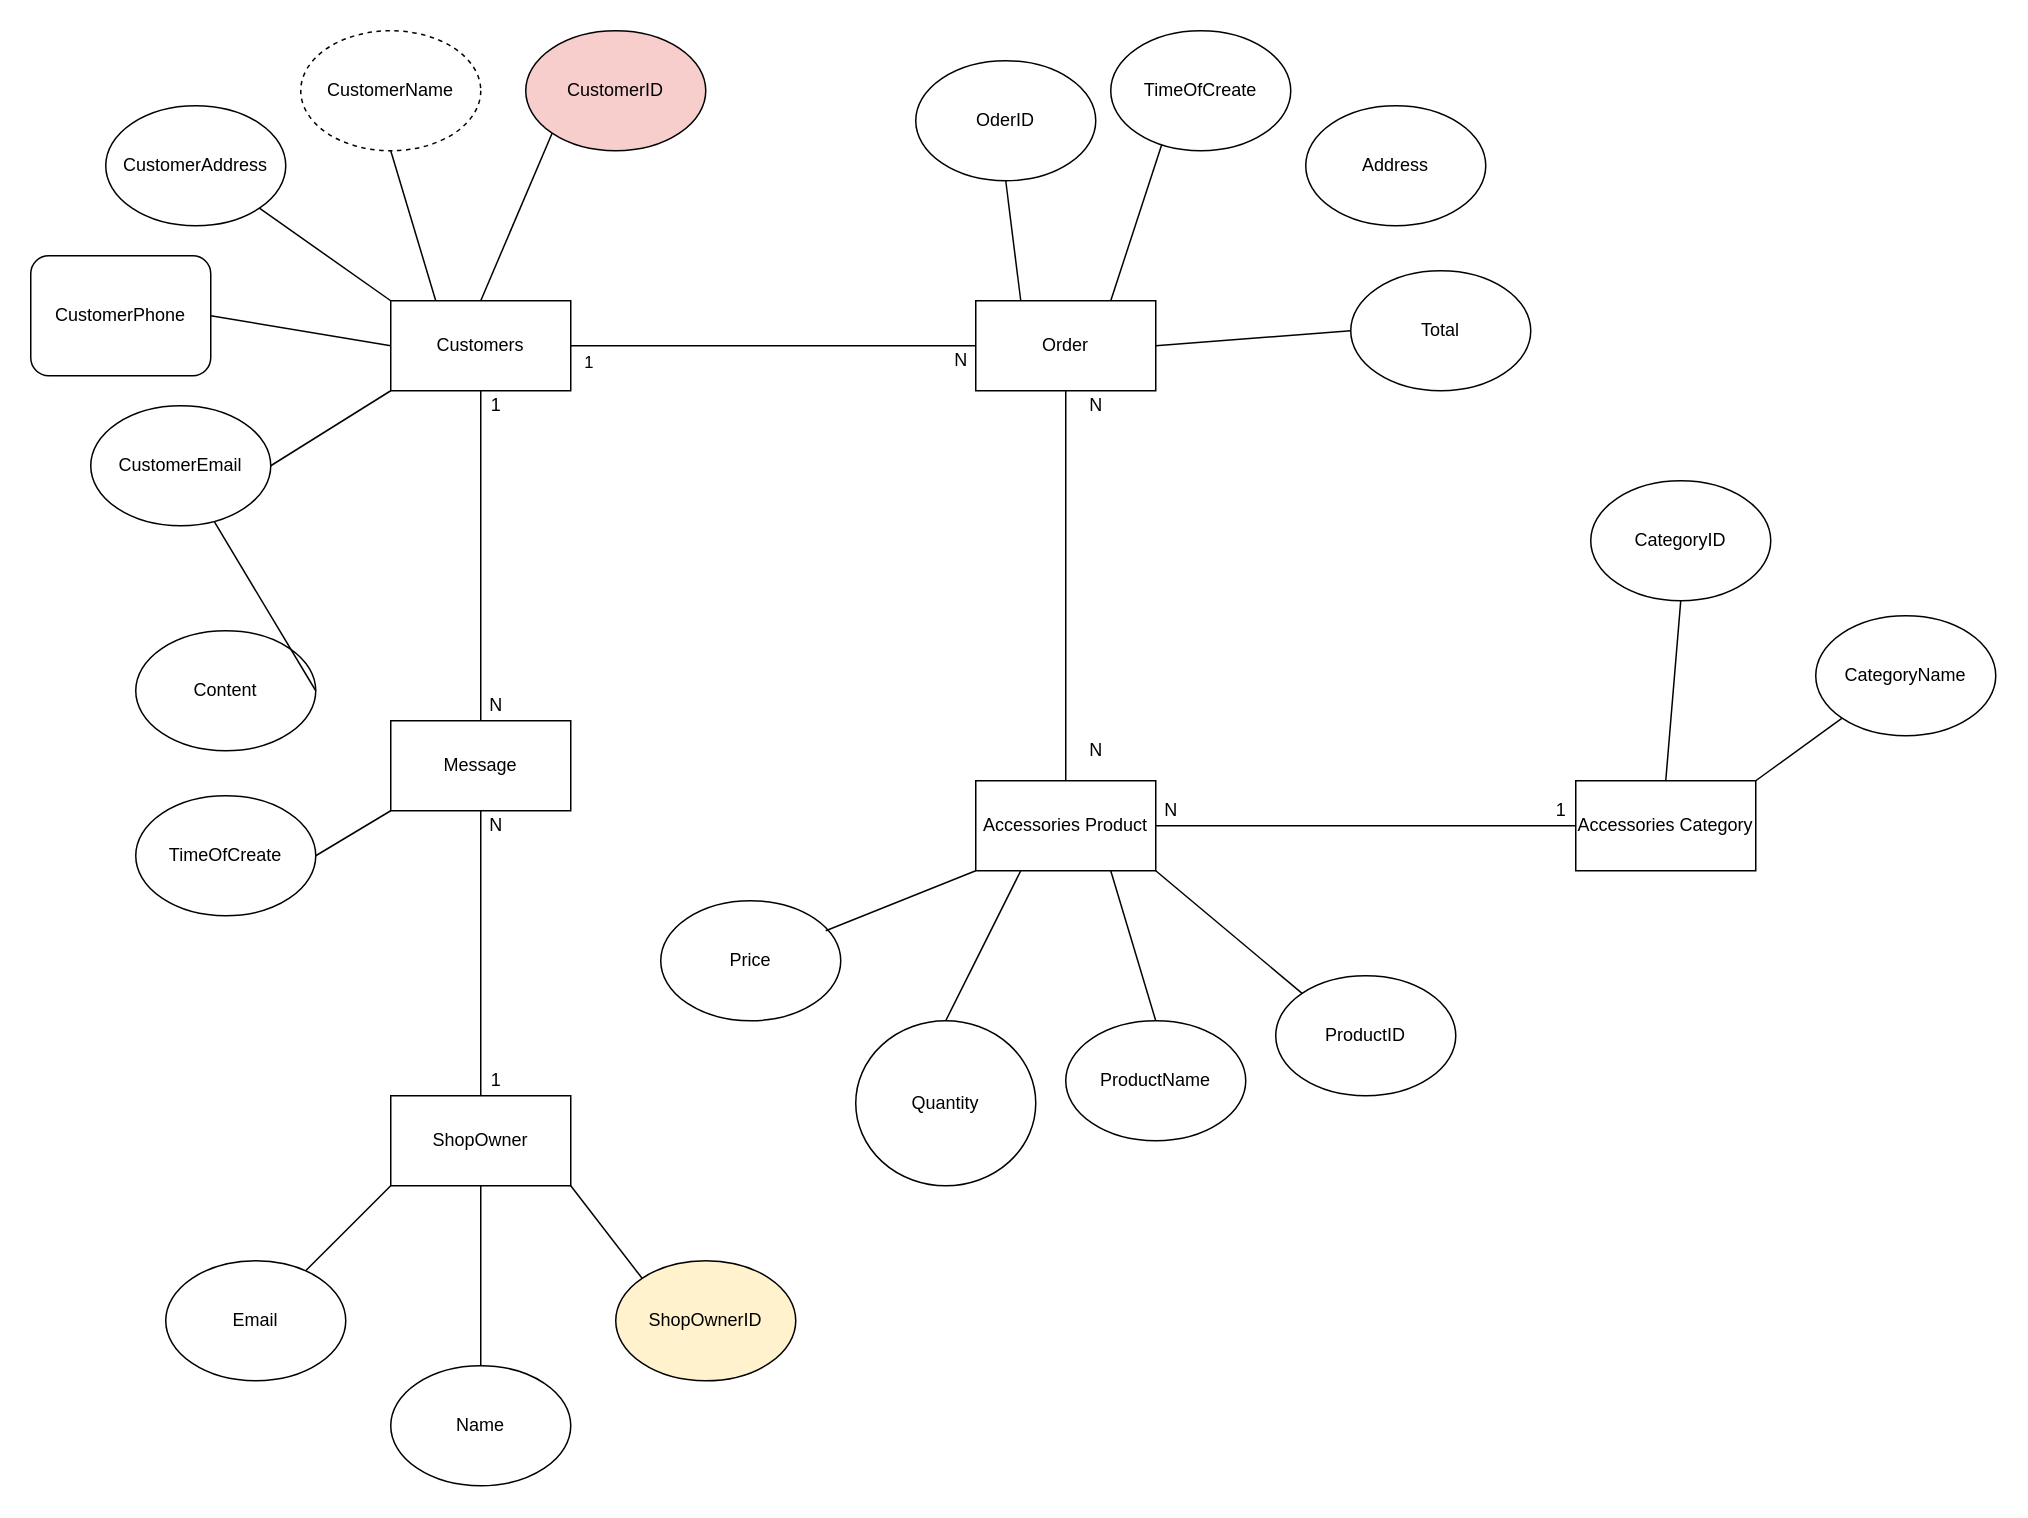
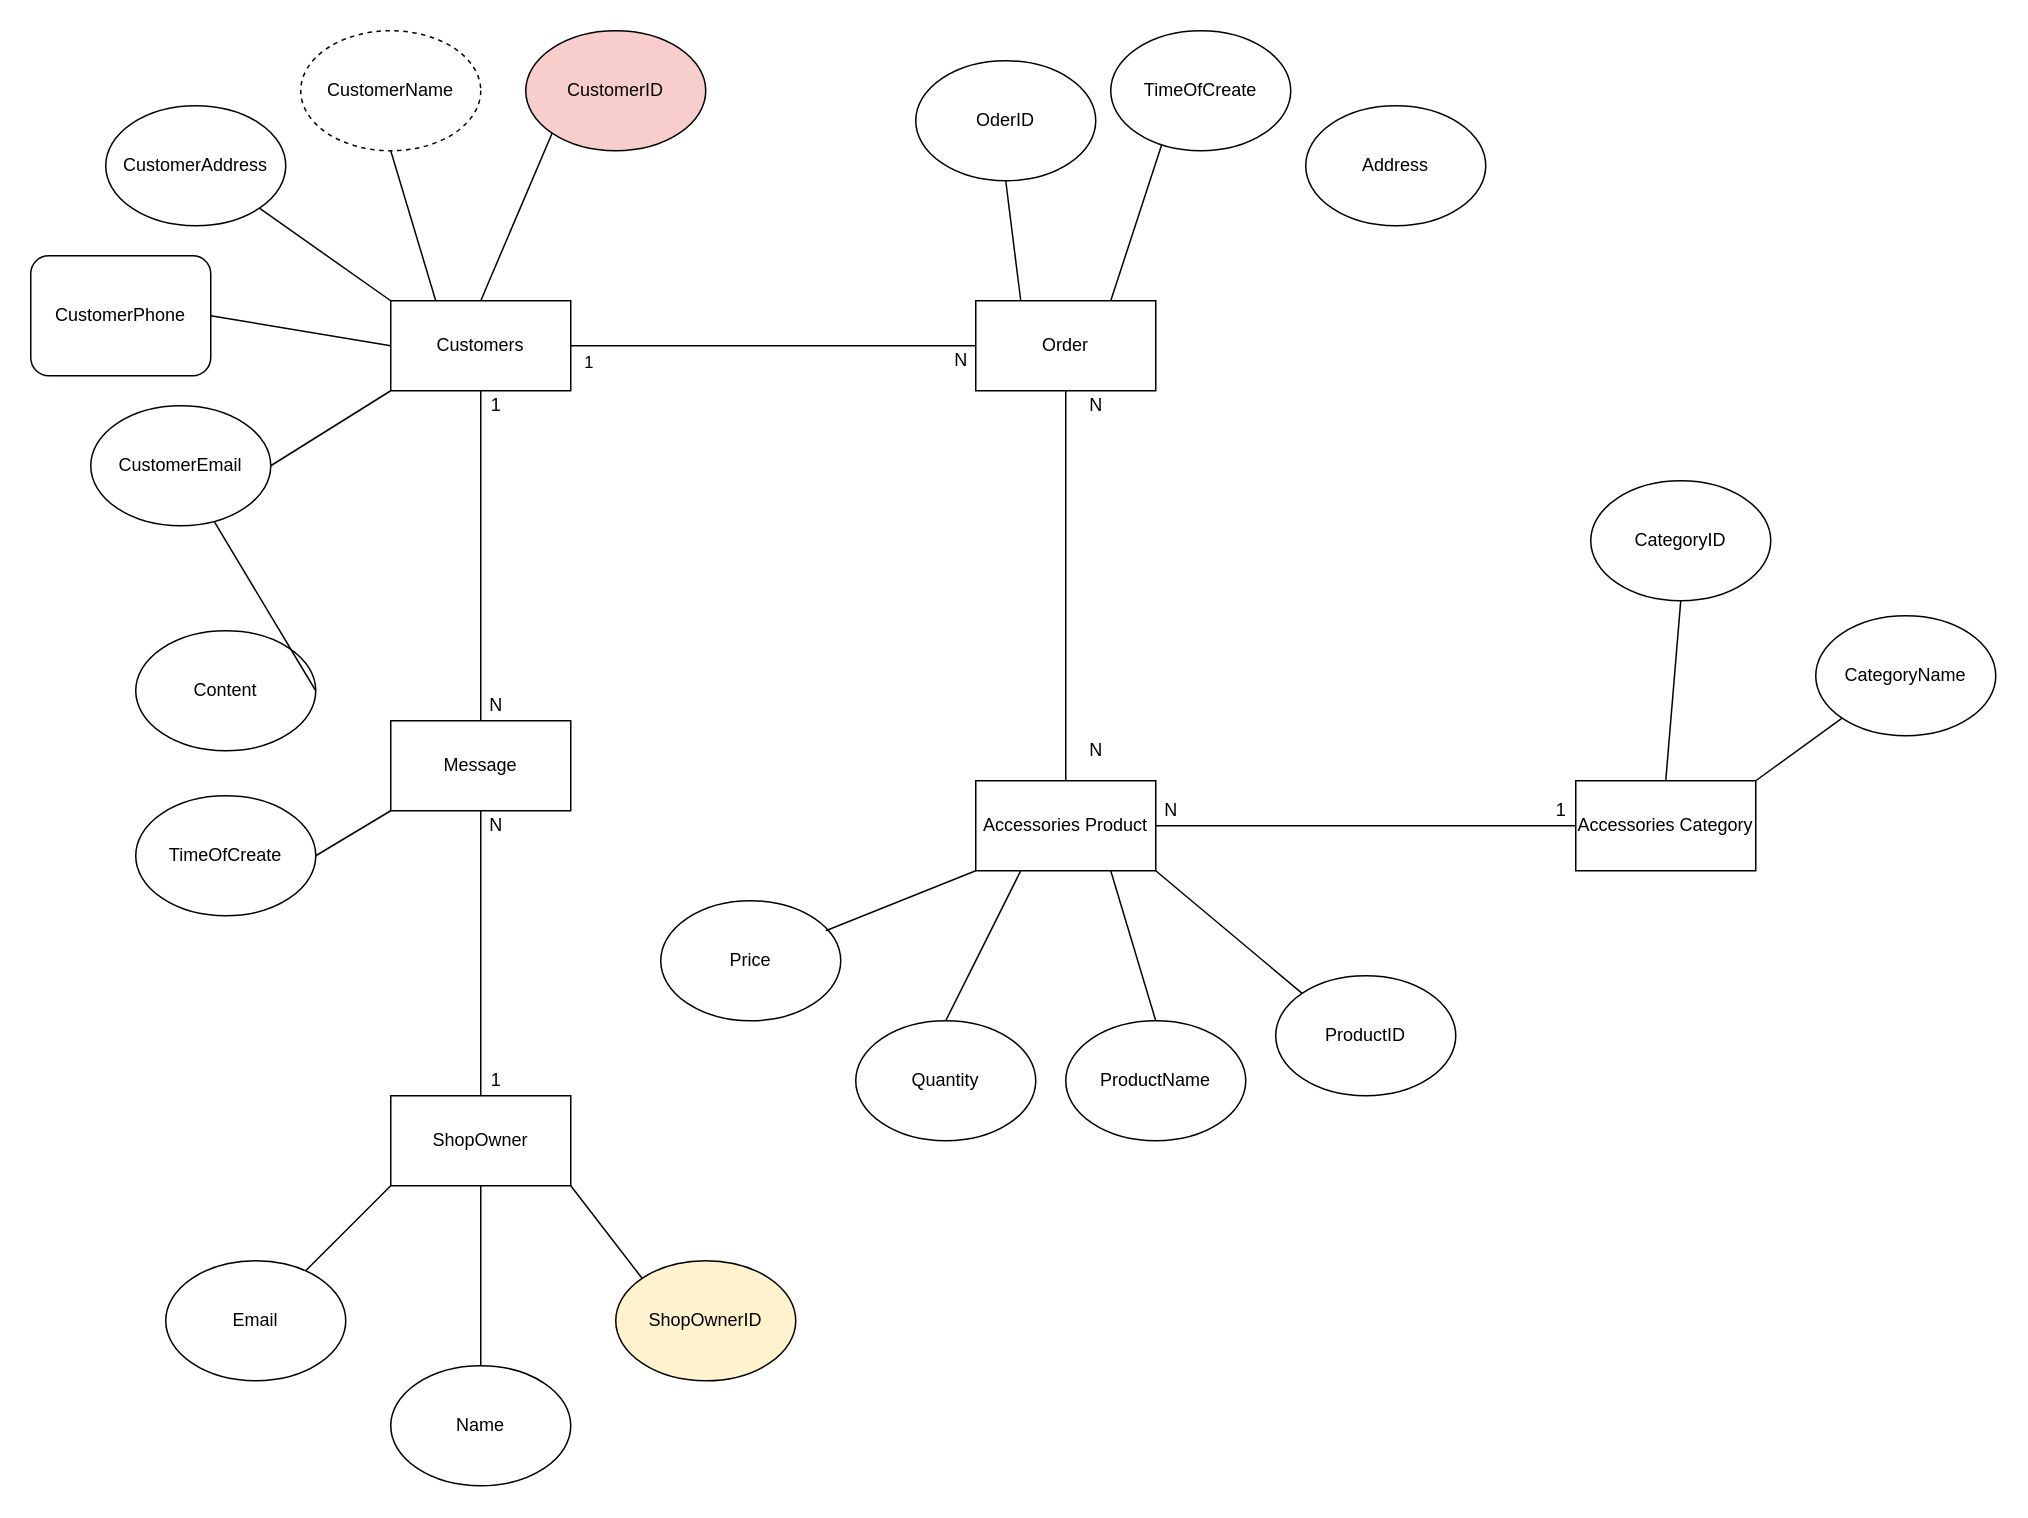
node "Total": removed
edge "Total" -- "Order": removed
node "Quantity": size 180x165 -> 180x120
